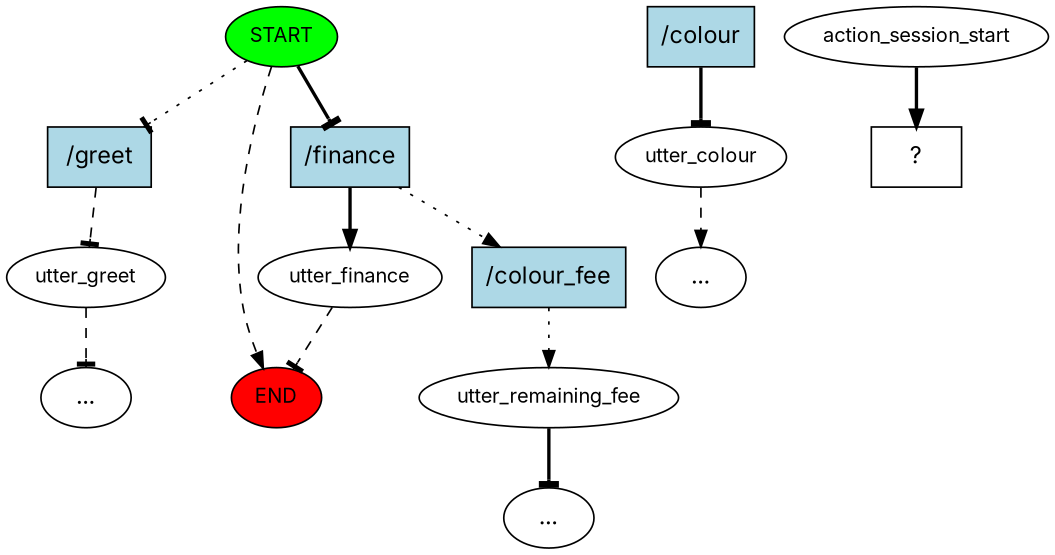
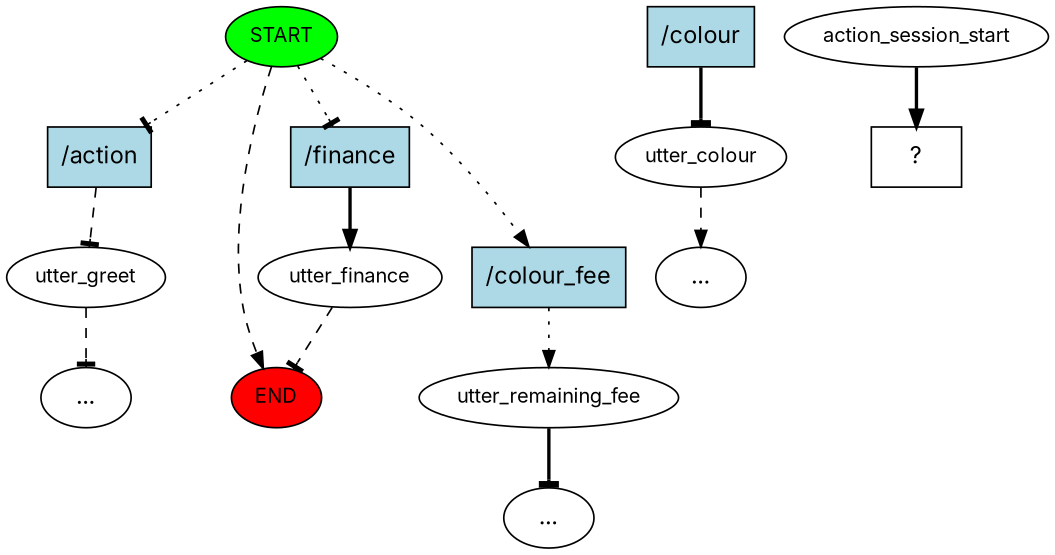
edge "START" -> "/finance": style bold -> dotted
node "/greet": label "/greet" -> "/action"
edge "/finance" -> "/colour_fee": now "START" -> "/colour_fee"
